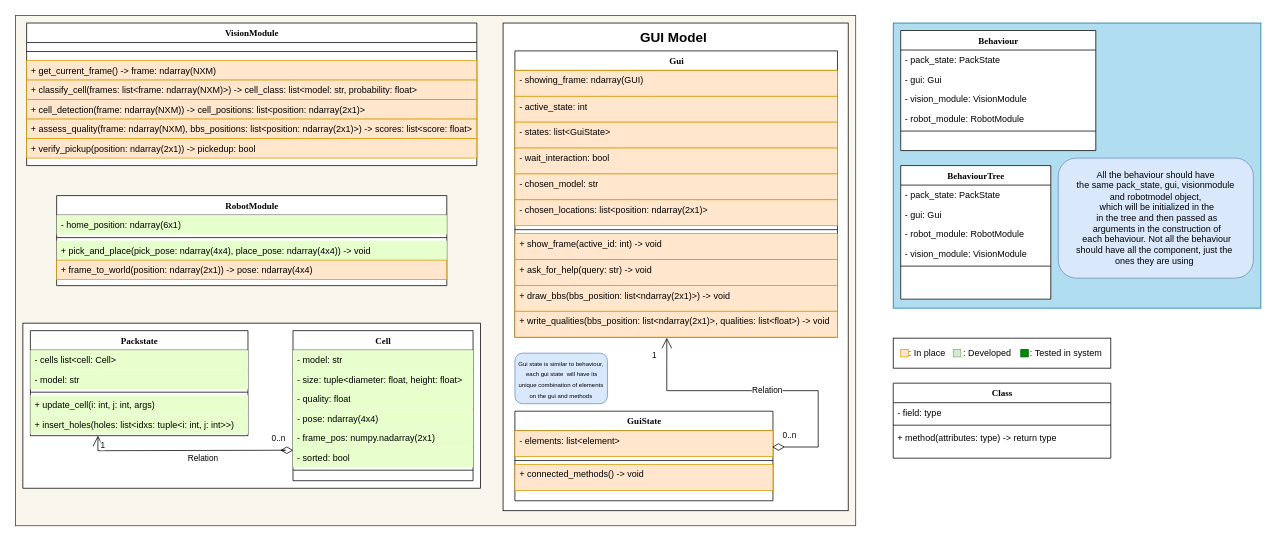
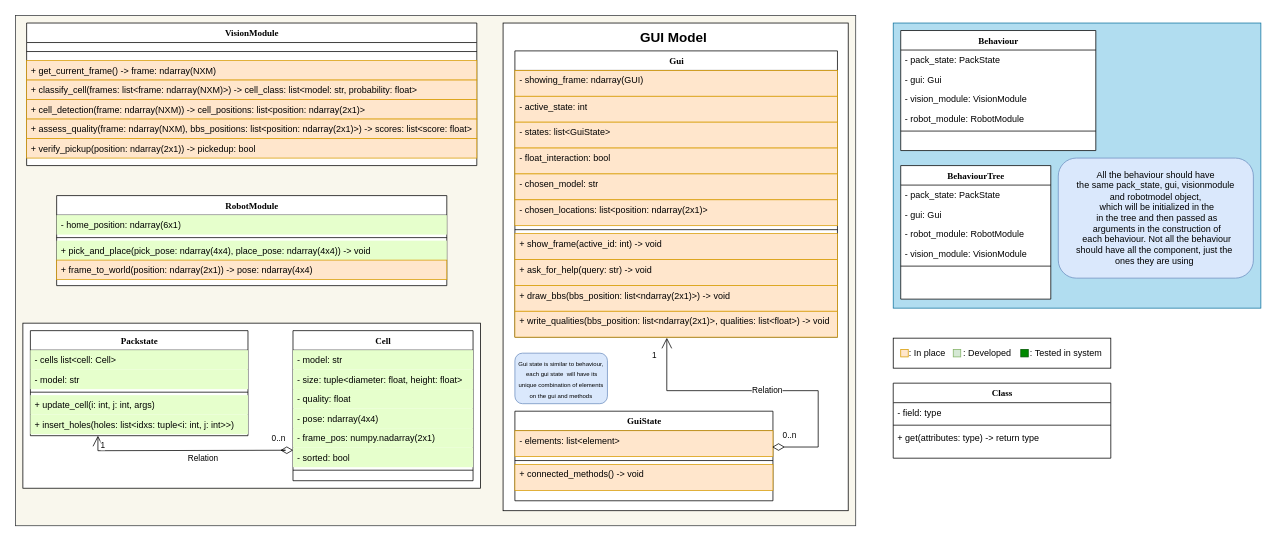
node "- wait_interaction: bool": label "- wait_interaction: bool" -> "- float_interaction: bool"
node "+ method(attributes: type) -> return type": label "+ method(attributes: type) -> return type" -> "+ get(attributes: type) -> return type"
